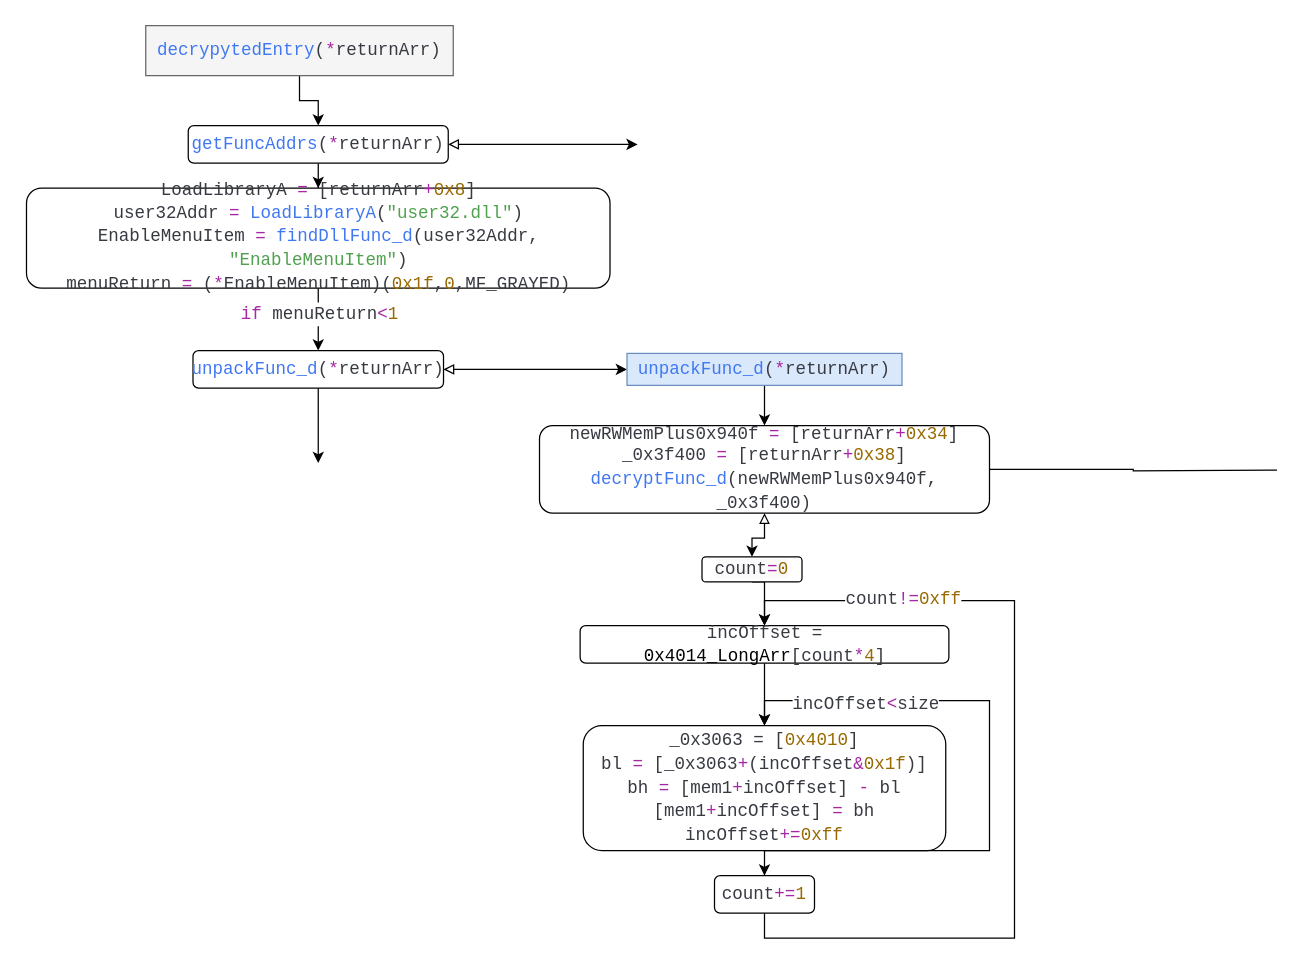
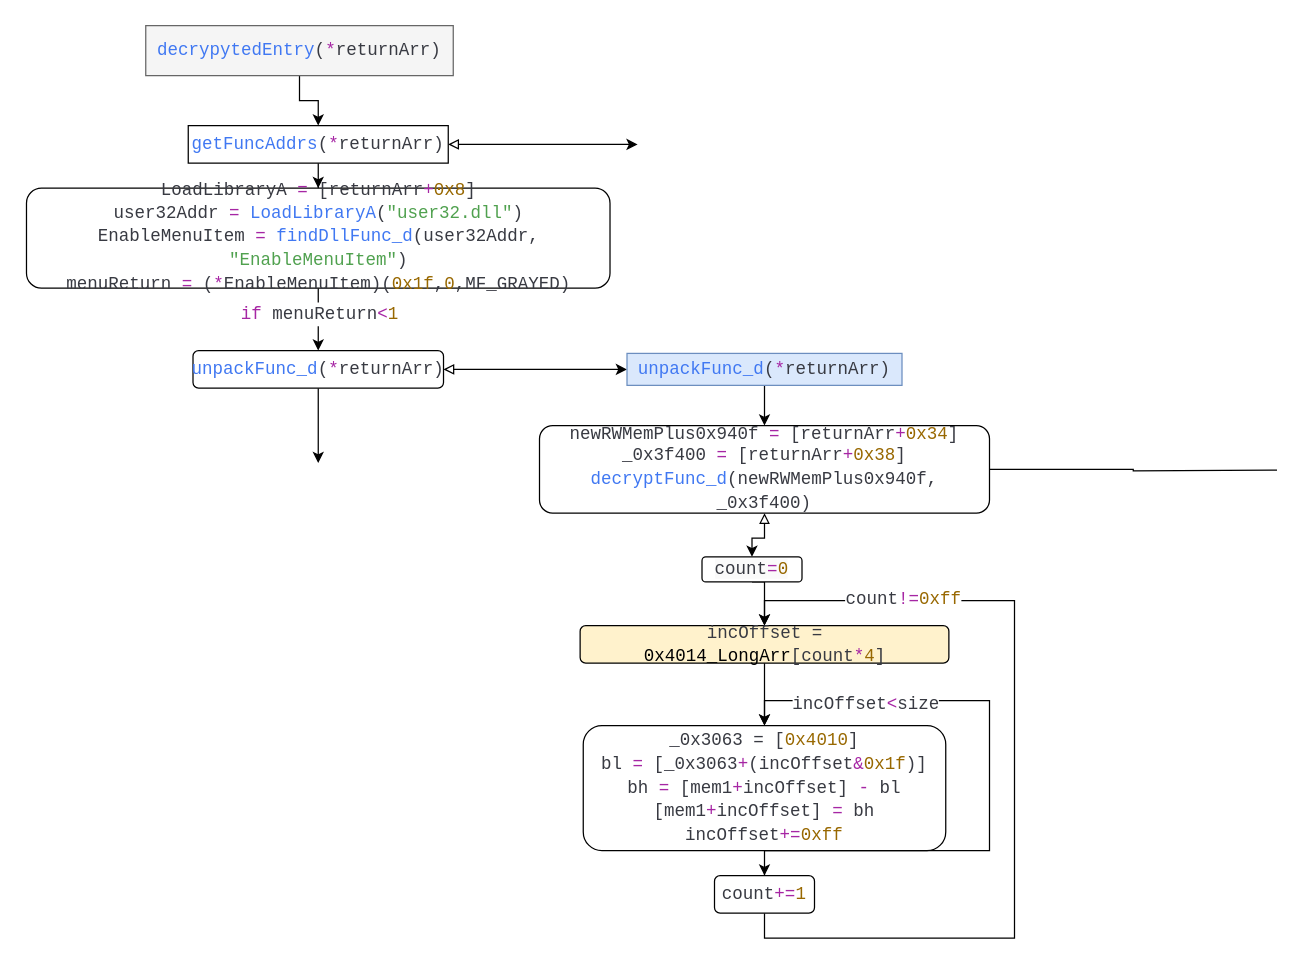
node "getFuncAddrs(*returnArr)": shape rounded rectangle -> rectangle
node "incOffset = 0x4014_LongArr[count*4]": fillcolor #ffffff -> #fff2cc
